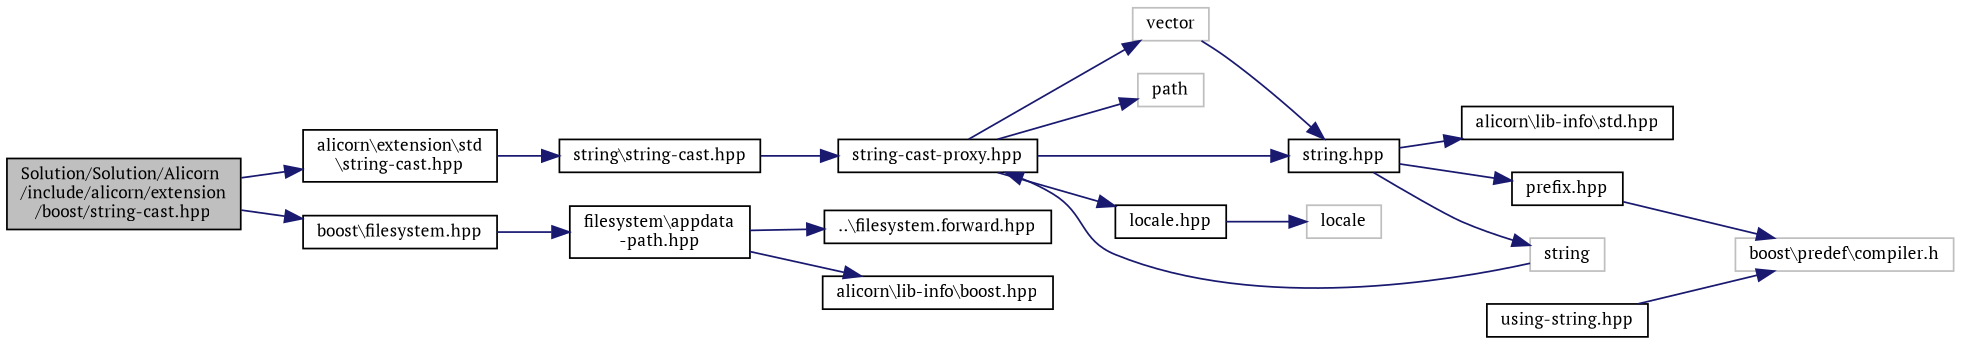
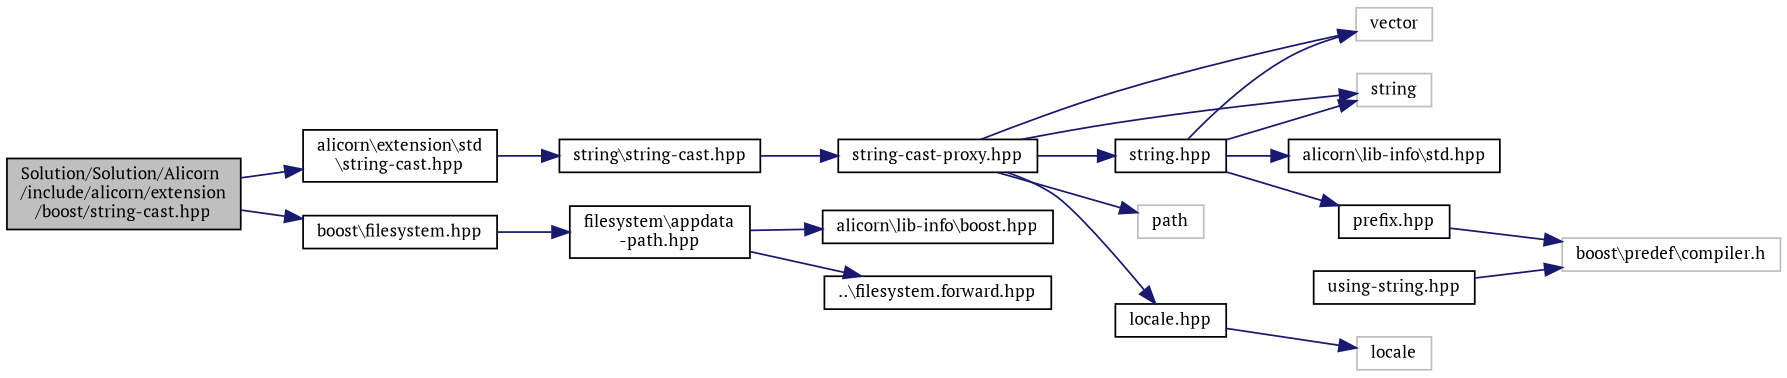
edge "vector" -> "string.hpp": reversed
edge "string" -> "string-cast-proxy.hpp": reversed
